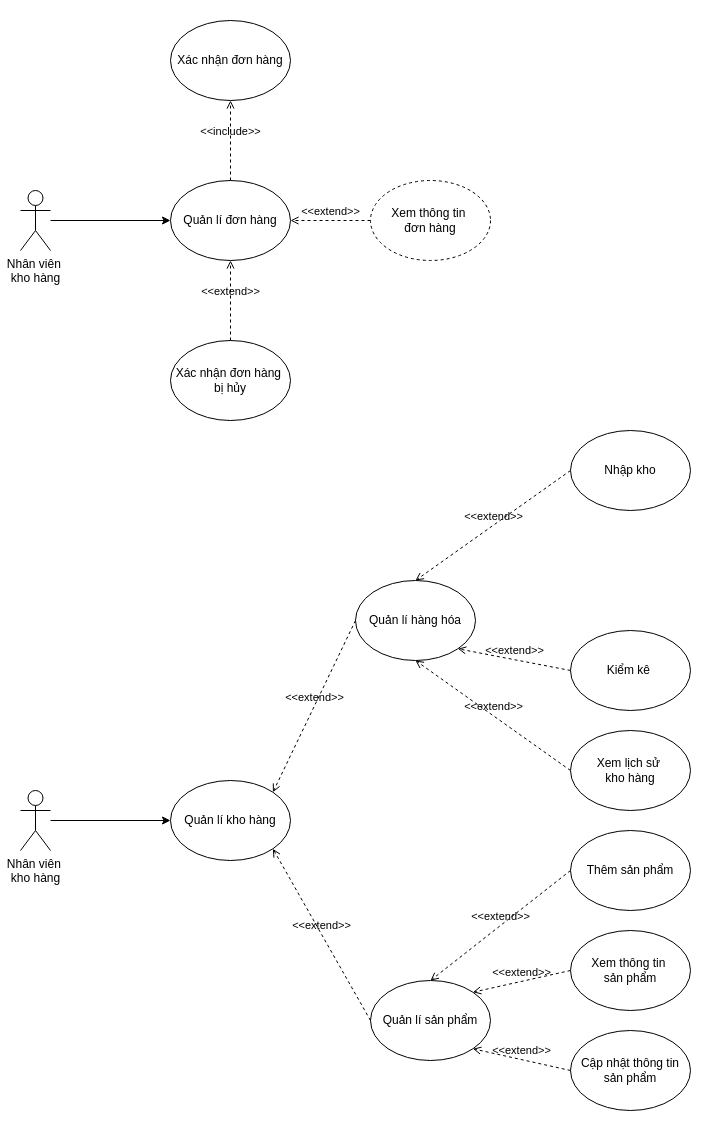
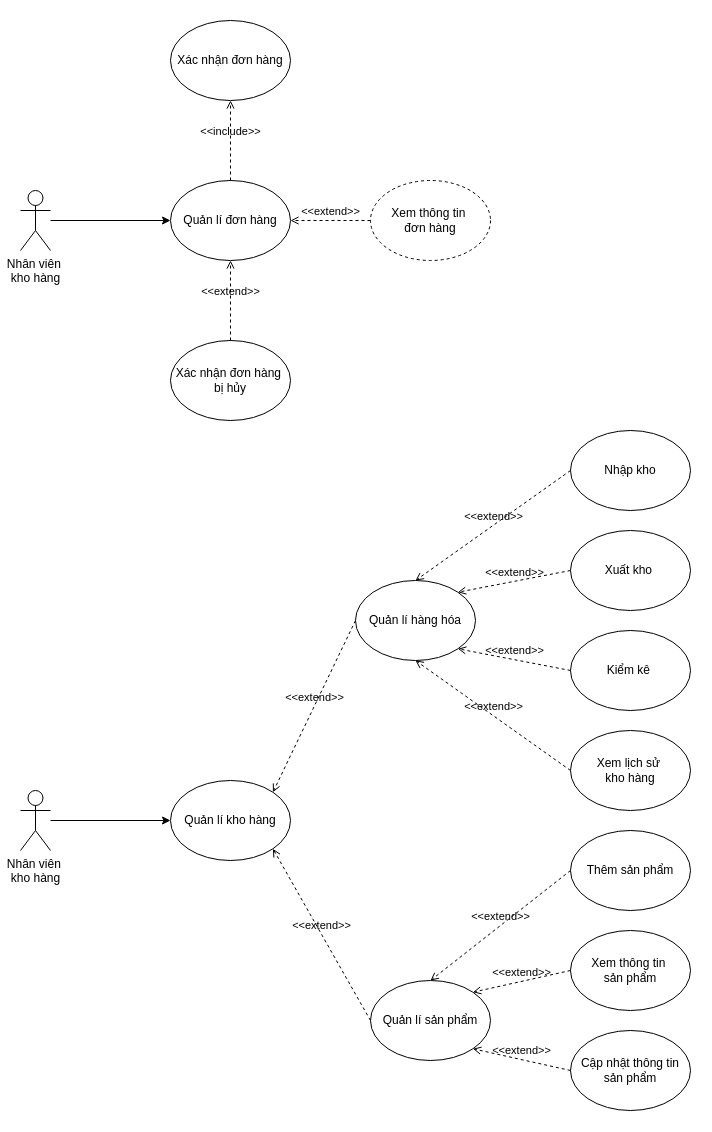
node "Xuất kho": added
edge "Xuất kho" -> "Quản lí hàng hóa": added, label "<<extend>>"
